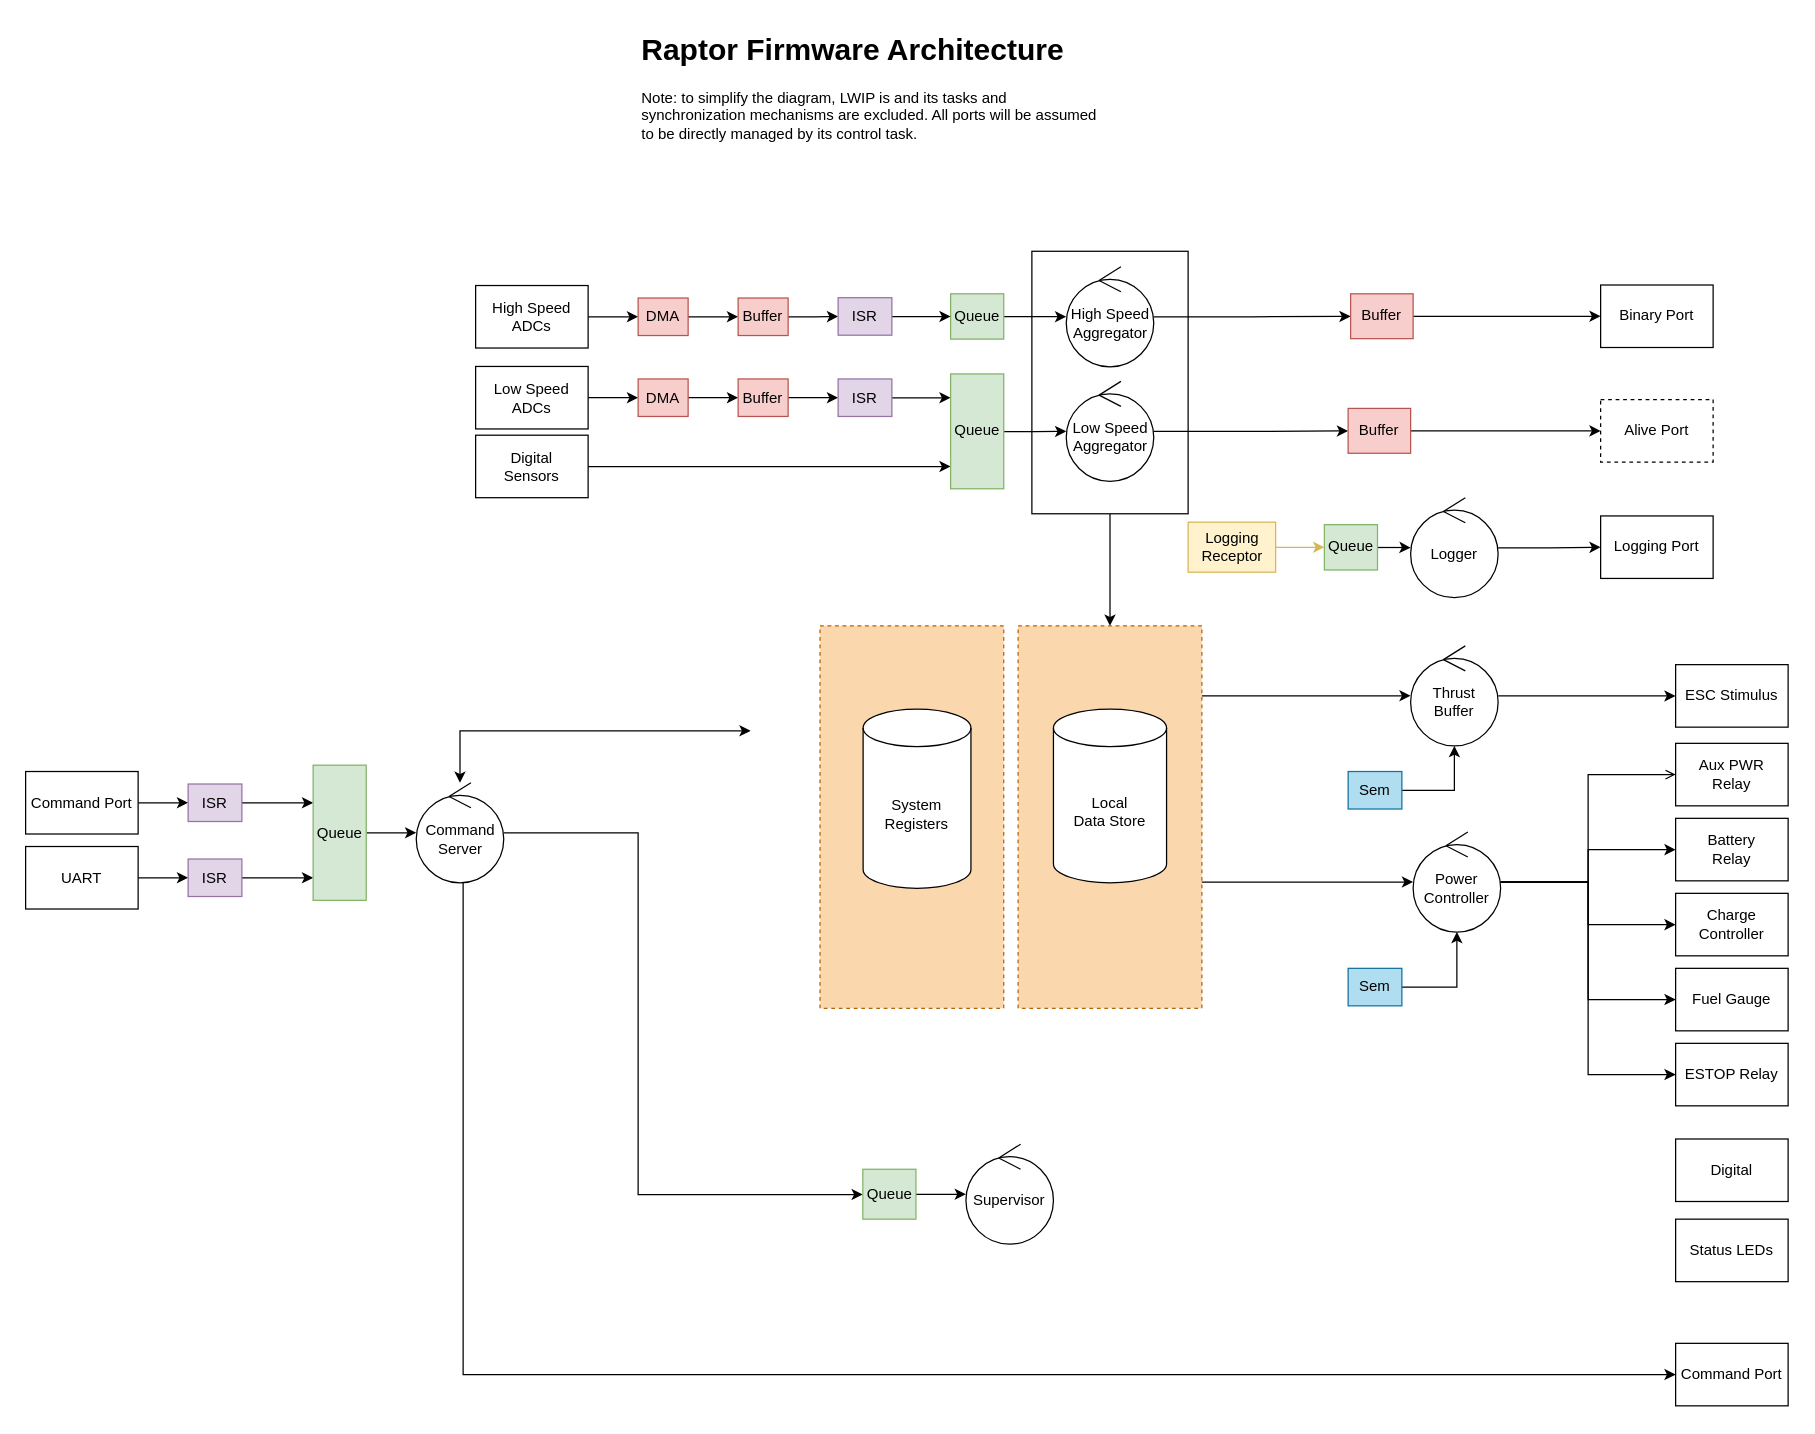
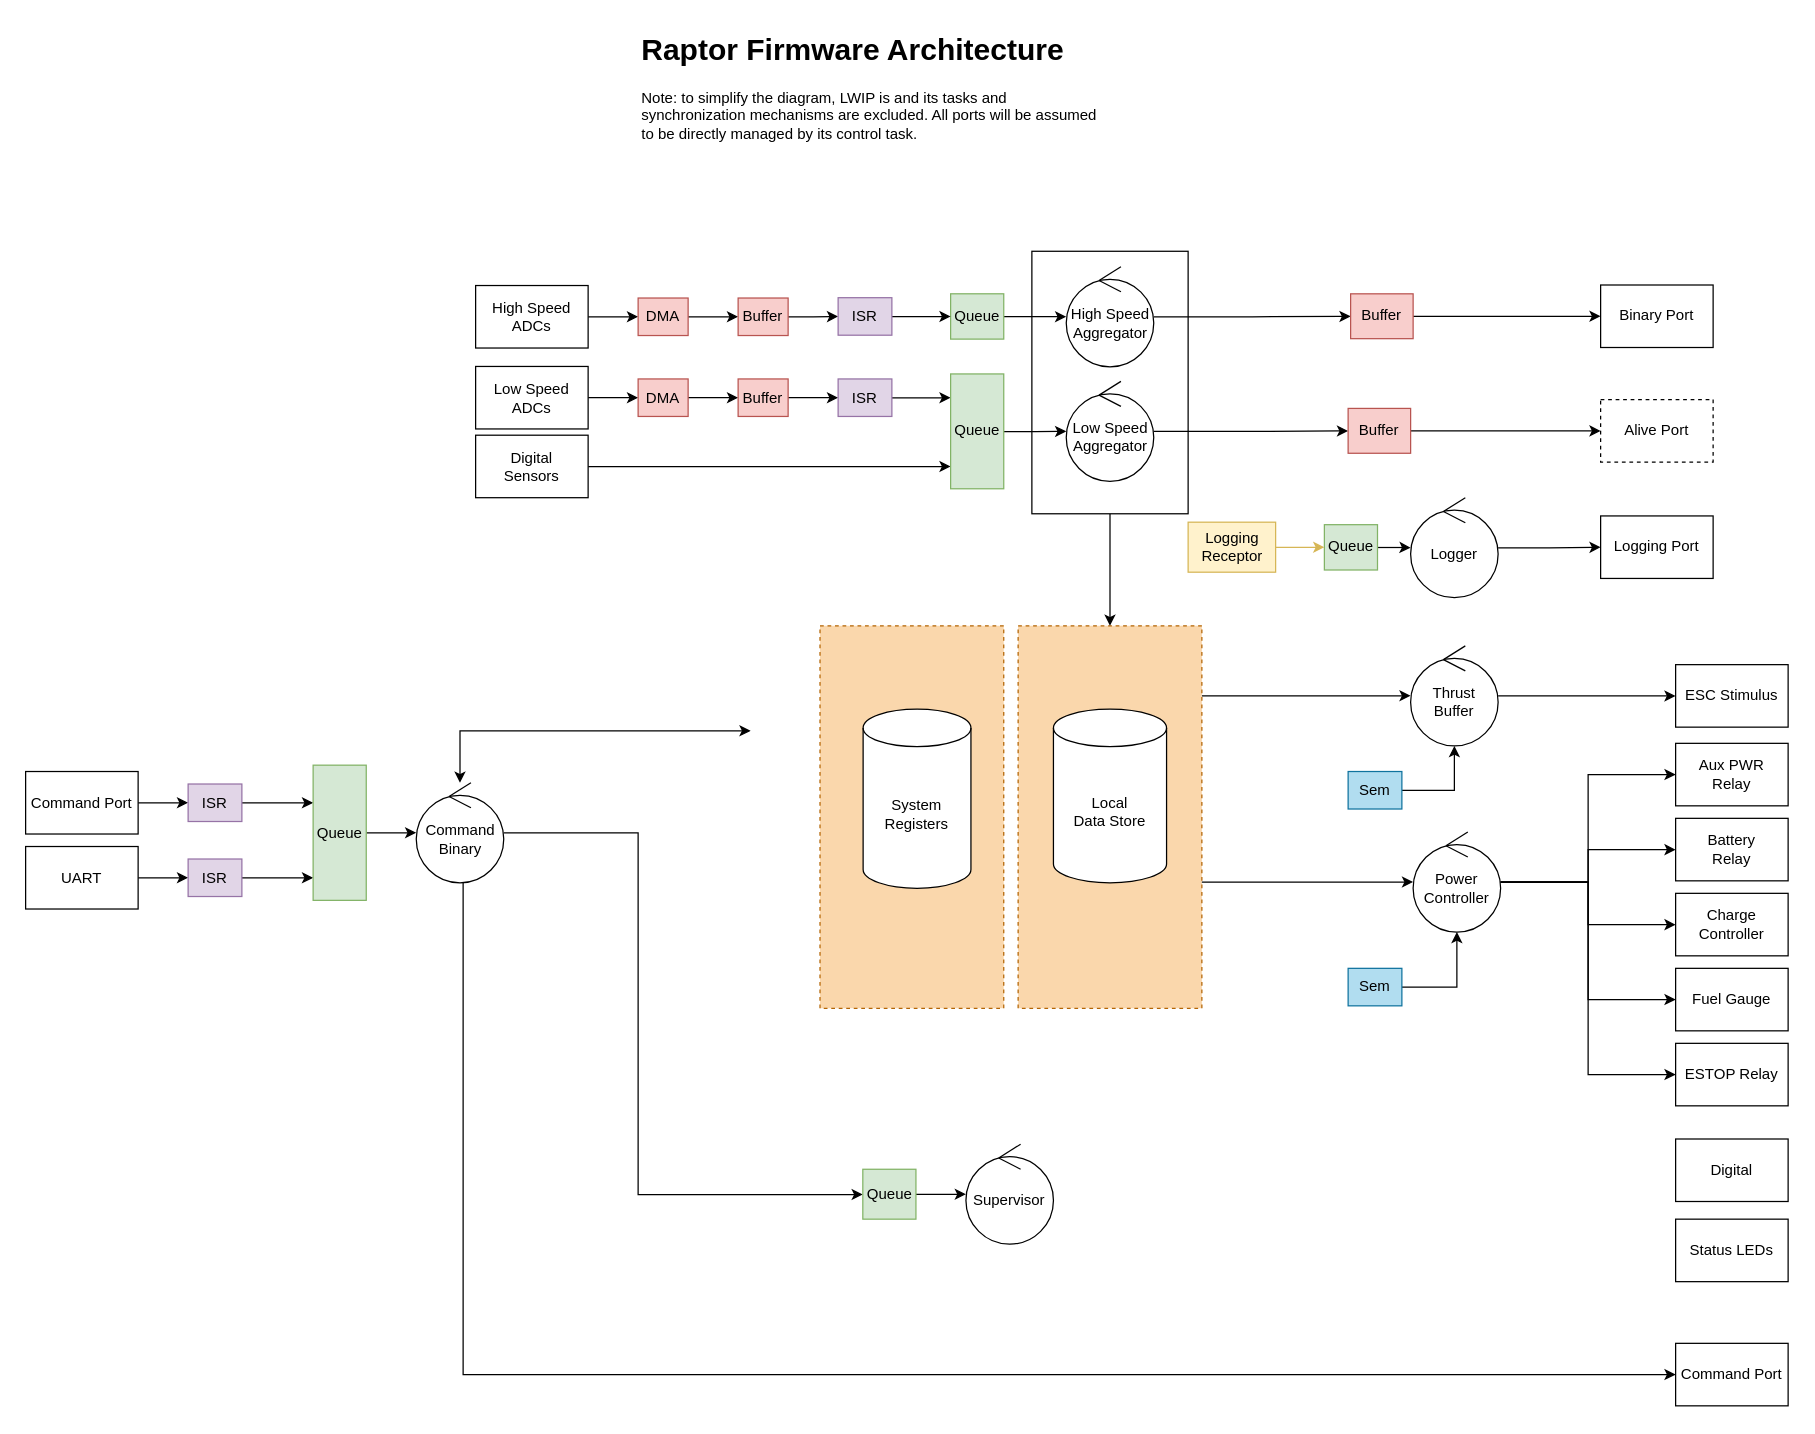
edge "Power Controller" -> "Aux PWR Relay": arrowhead open -> classic
node "Command Server": label "Command Server" -> "Command Binary"
